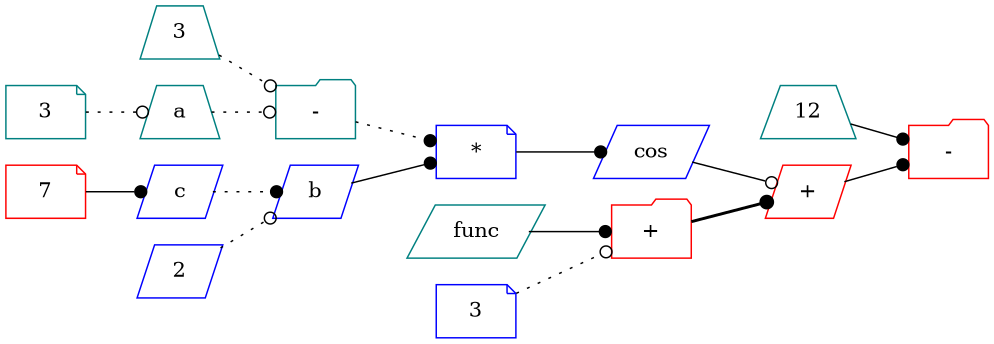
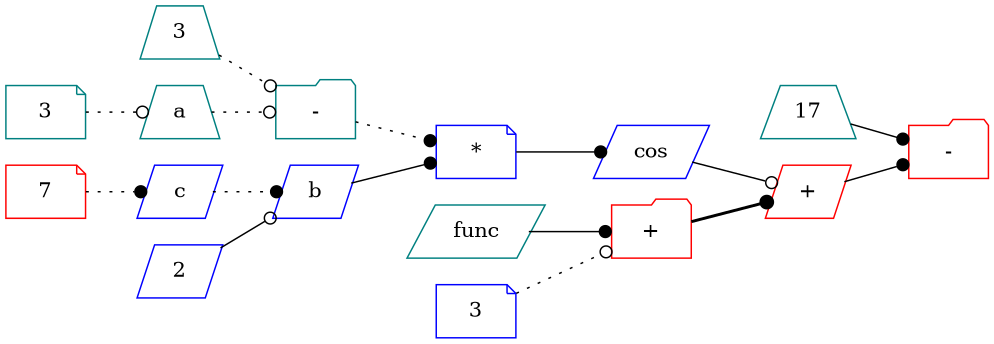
node "12": label "12" -> "17"
edge "7" -> "c": style solid -> dotted
edge "2" -> "b": style dotted -> solid
